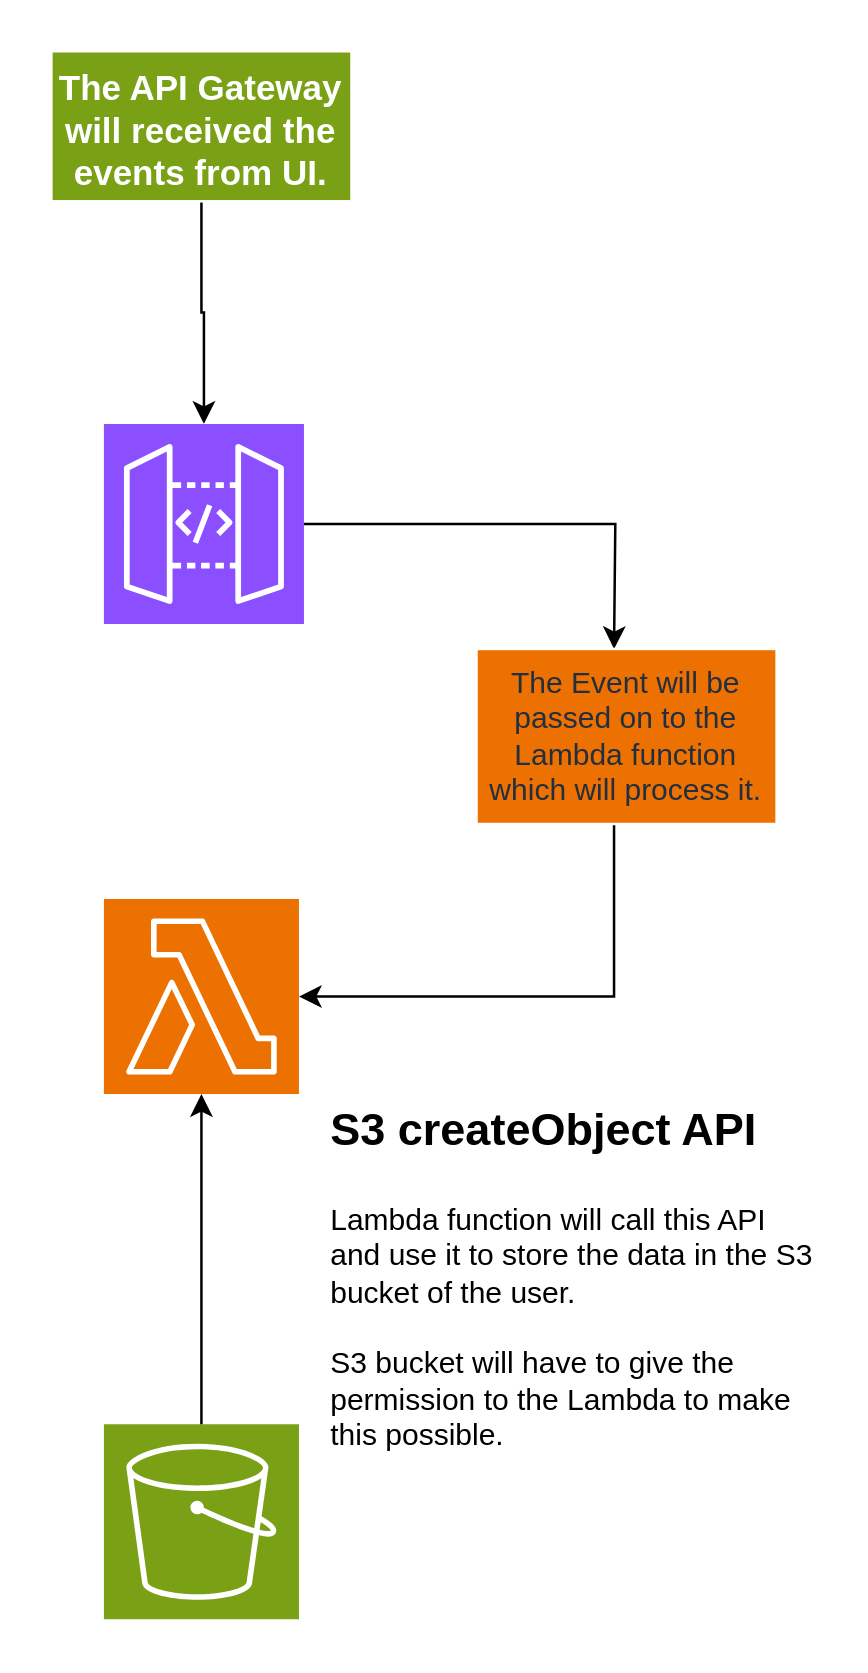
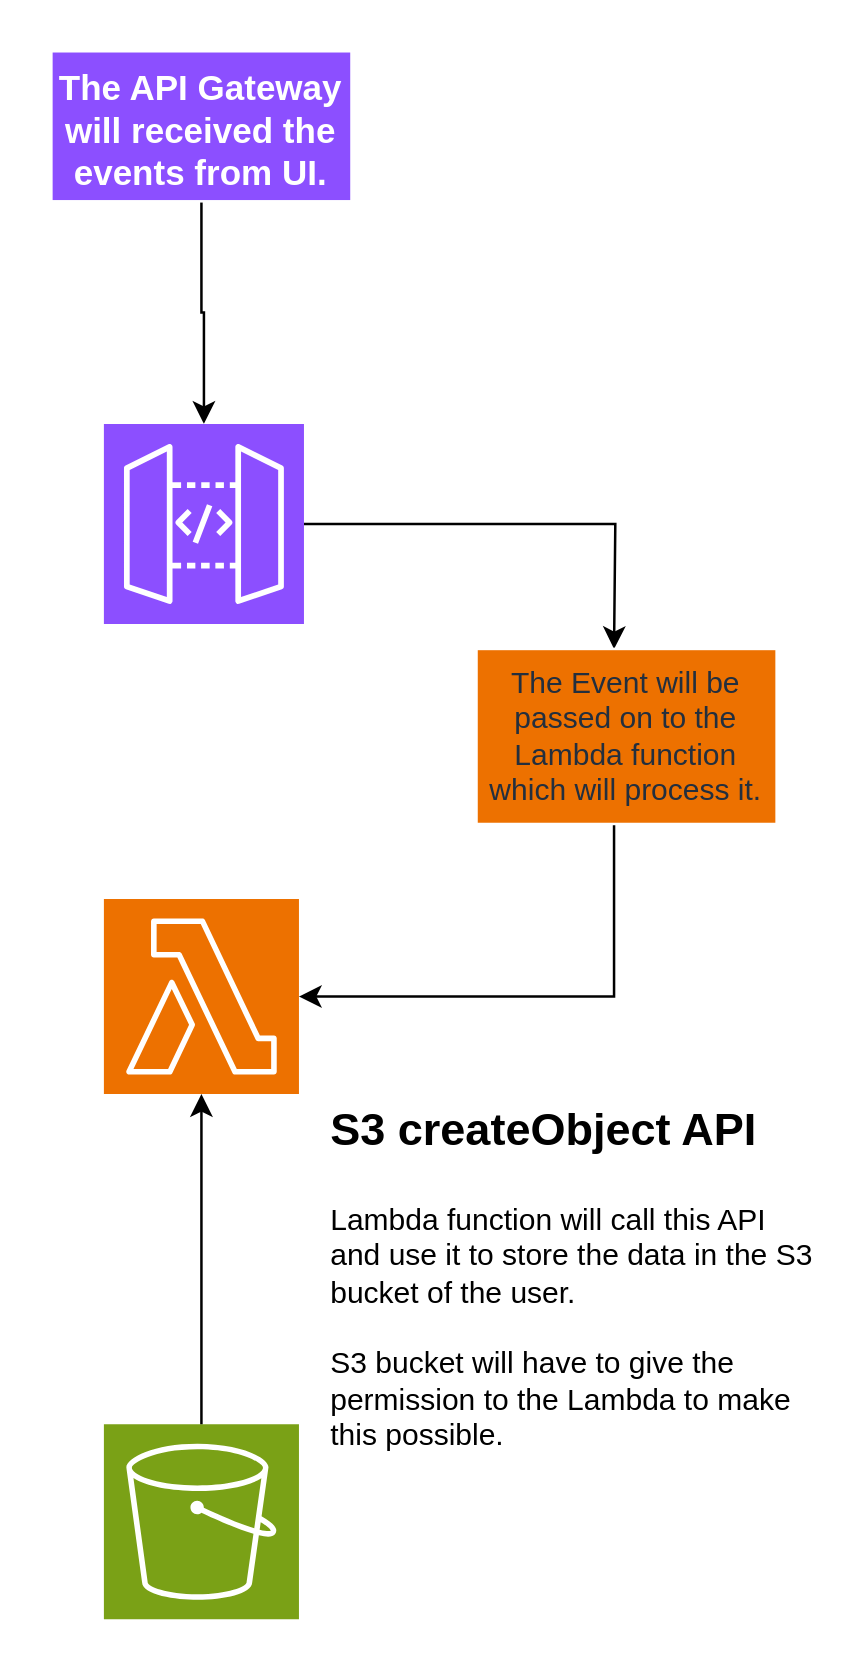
node "The API Gateway will received the events from UI.": fillcolor #7aa116 -> #8c4fff
